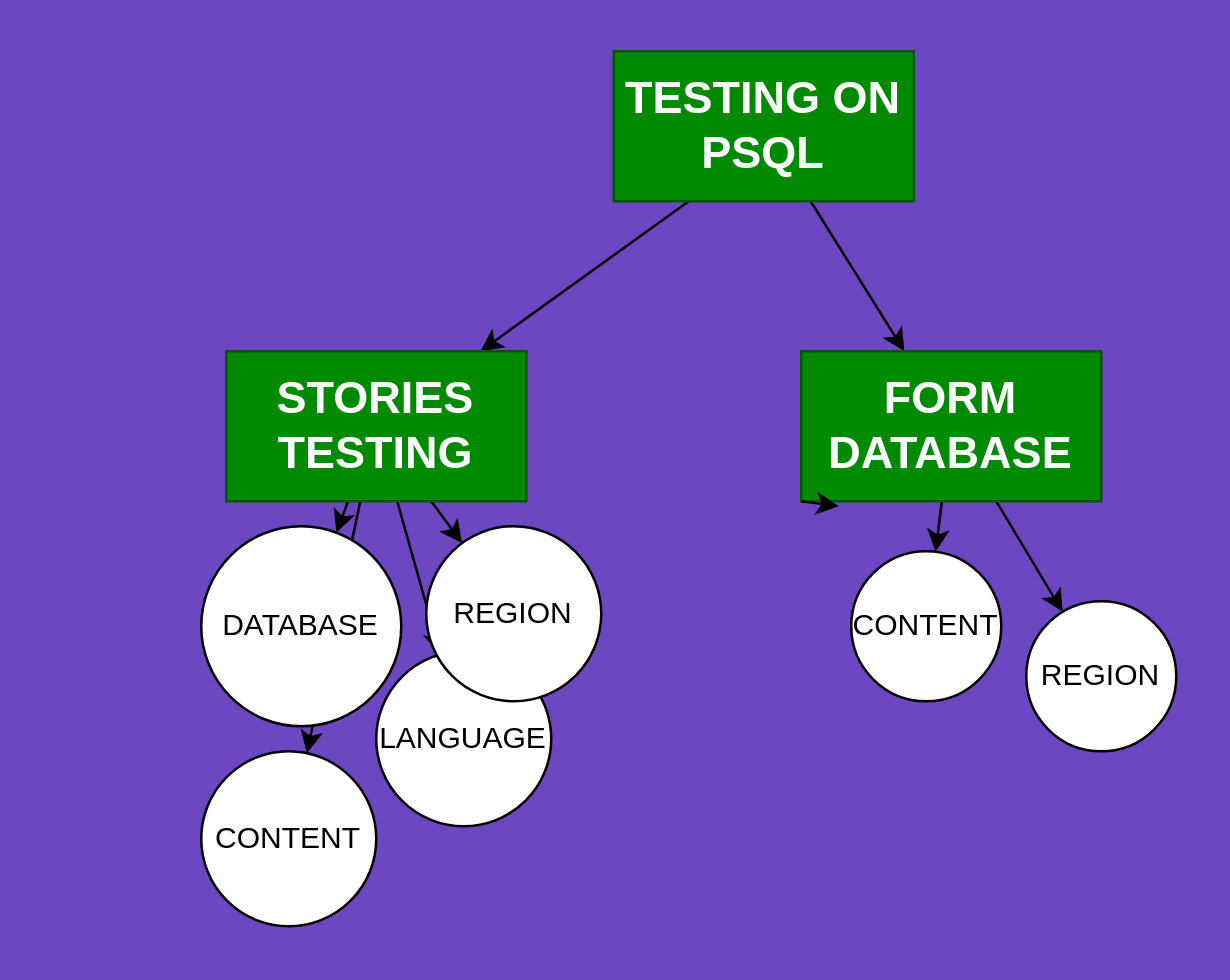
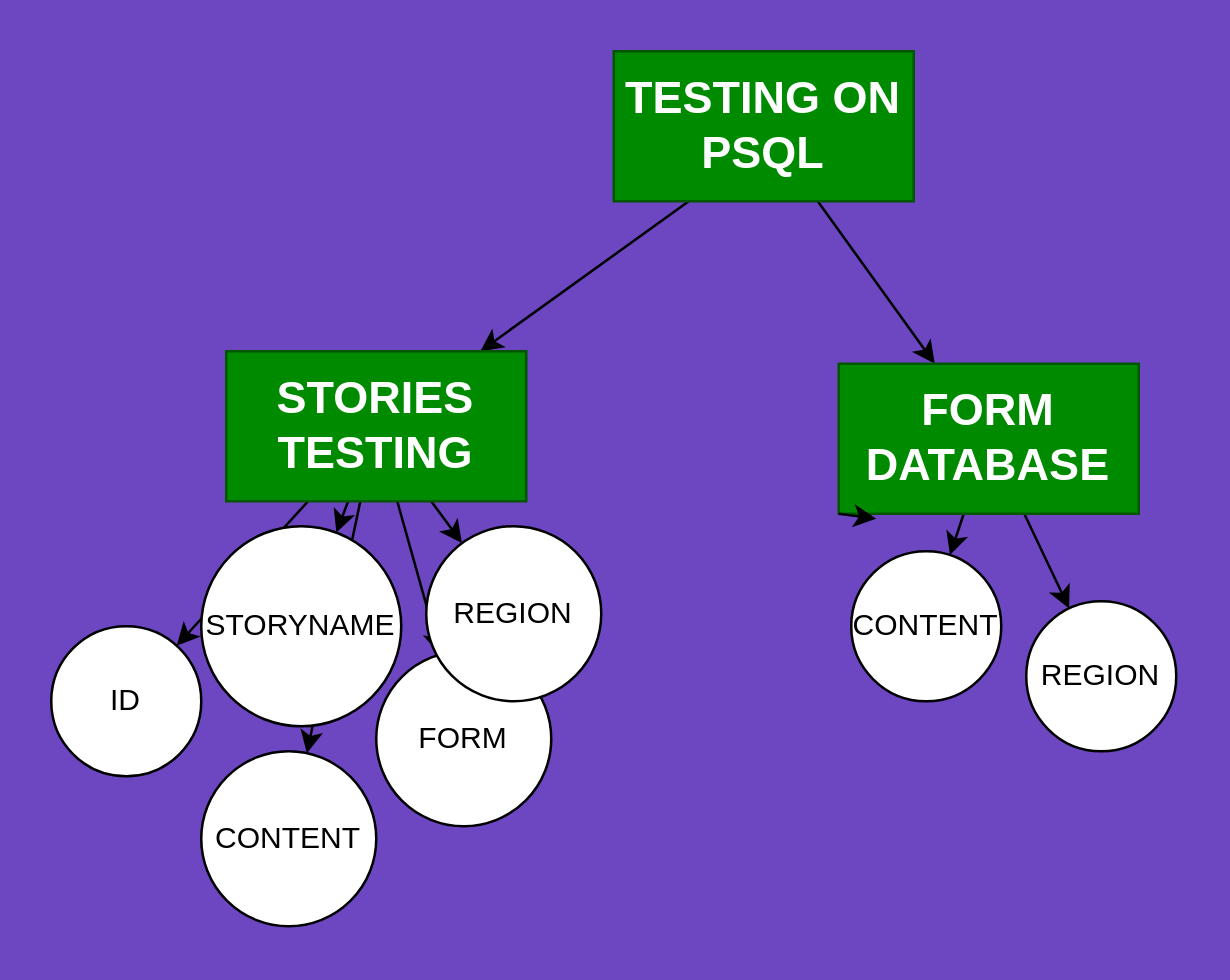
node "FORM DATABASE": moved (951, 426) -> (989, 439)
edge "STORIES TESTING" -> "ID": added
node "DATABASE": label "DATABASE" -> "STORYNAME"
node "ID": added
node "LANGUAGE": label "LANGUAGE" -> "FORM"
